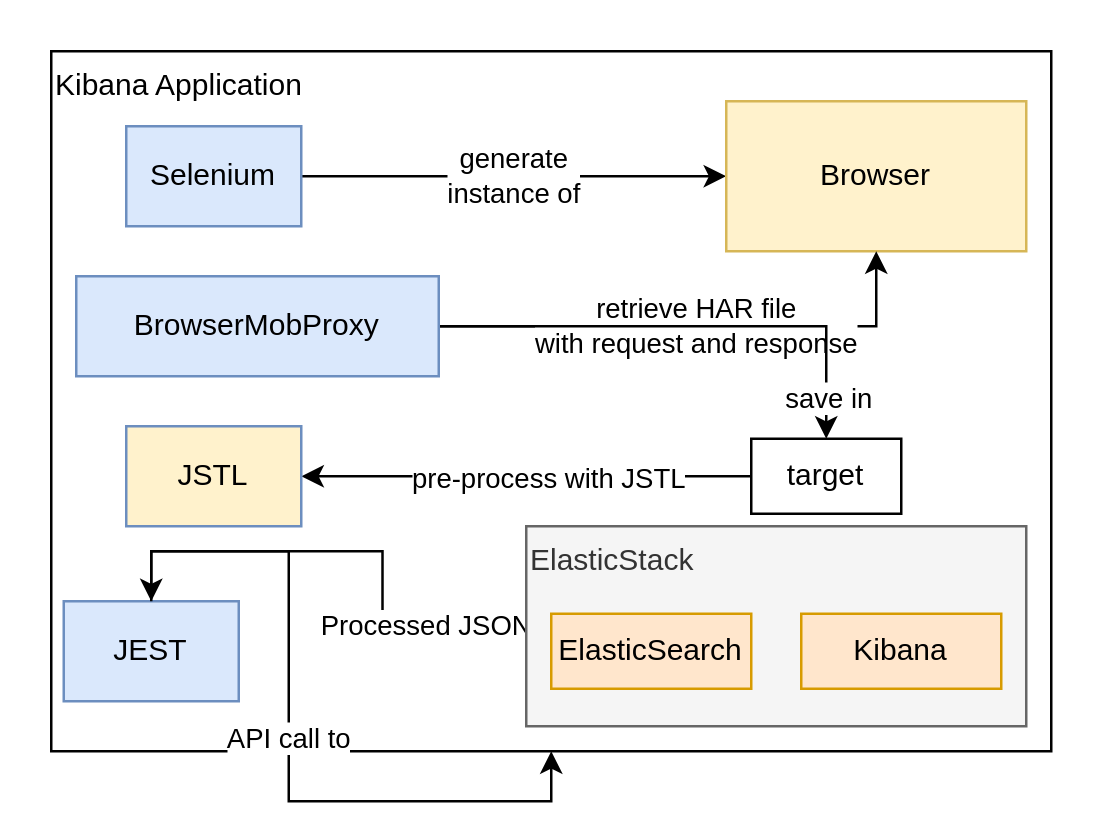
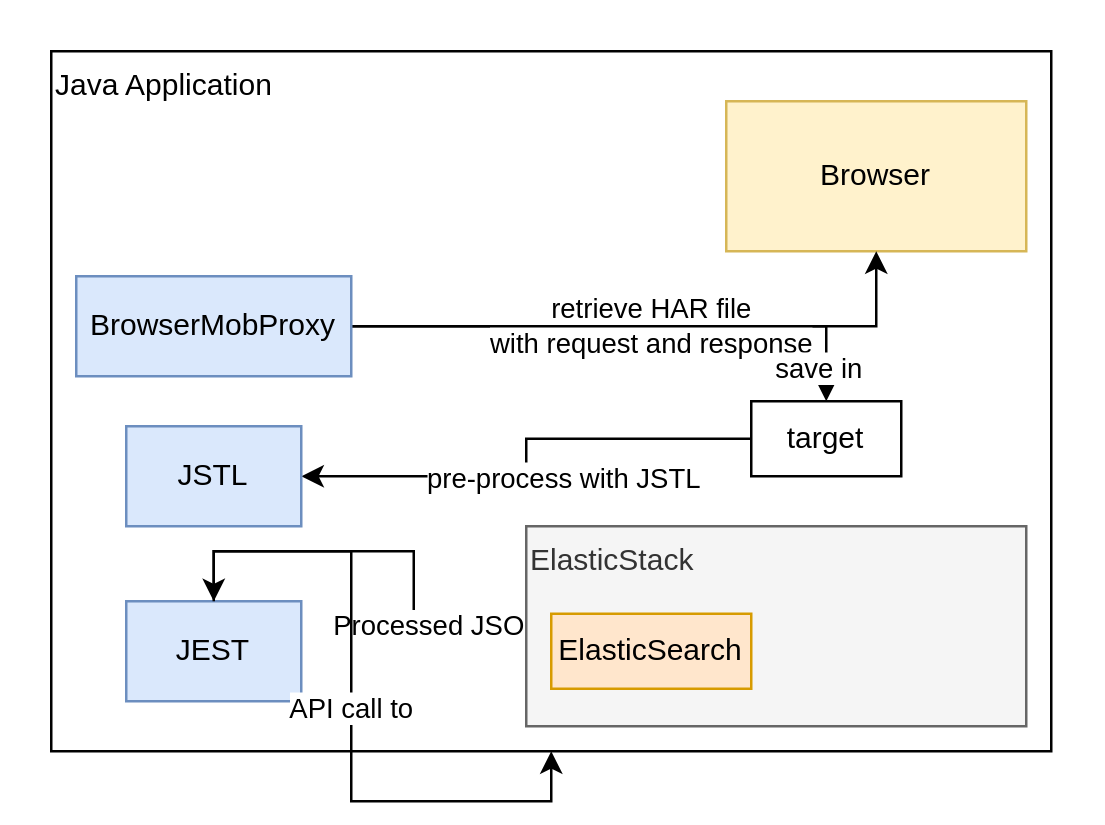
node "Kibana Application": label "Kibana Application" -> "Java Application"
node "Selenium": removed
edge "Selenium" -> "Browser": removed, label "generate instance of"
node "BrowserMobProxy": size 363x100 -> 275x100
node "JSTL": fillcolor #fff2cc -> #dae8fc
node "target": moved (826, 476) -> (826, 439)
node "JEST": moved (151, 651) -> (214, 651)
node "Kibana": removed
